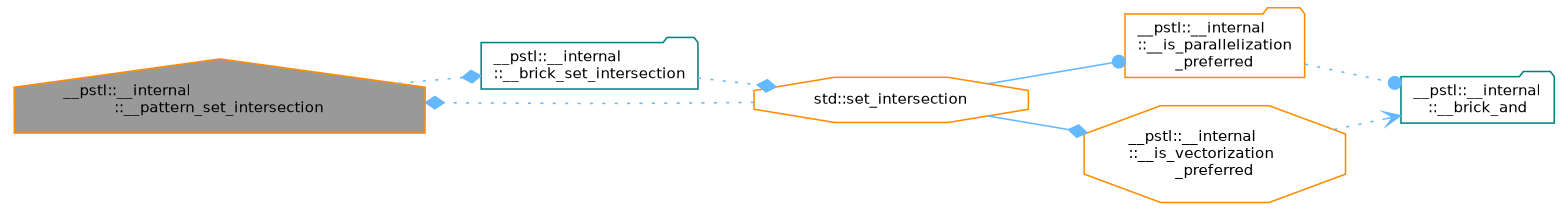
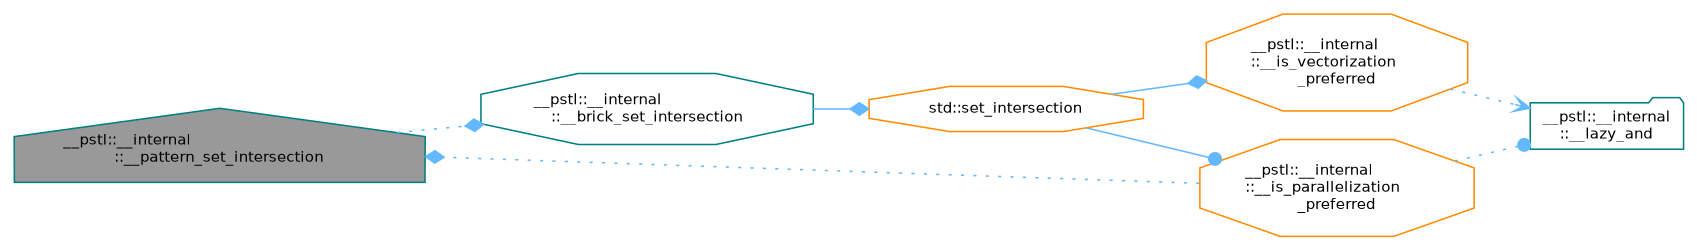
node "__pstl::__internal ::__is_parallelization _preferred": shape folder -> octagon
node "__pstl::__internal ::__brick_set_intersection": shape folder -> octagon
edge "__pstl::__internal ::__brick_set_intersection" -> "std::set_intersection": style dotted -> solid
node "__pstl::__internal ::__pattern_set_intersection": color darkorange -> teal
node "__pstl::__internal ::__brick_and": label "__pstl::__internal ::__brick_and" -> "__pstl::__internal ::__lazy_and"
edge "std::set_intersection" -> "__pstl::__internal ::__pattern_set_intersection": now "__pstl::__internal ::__is_parallelization _preferred" -> "__pstl::__internal ::__pattern_set_intersection"
